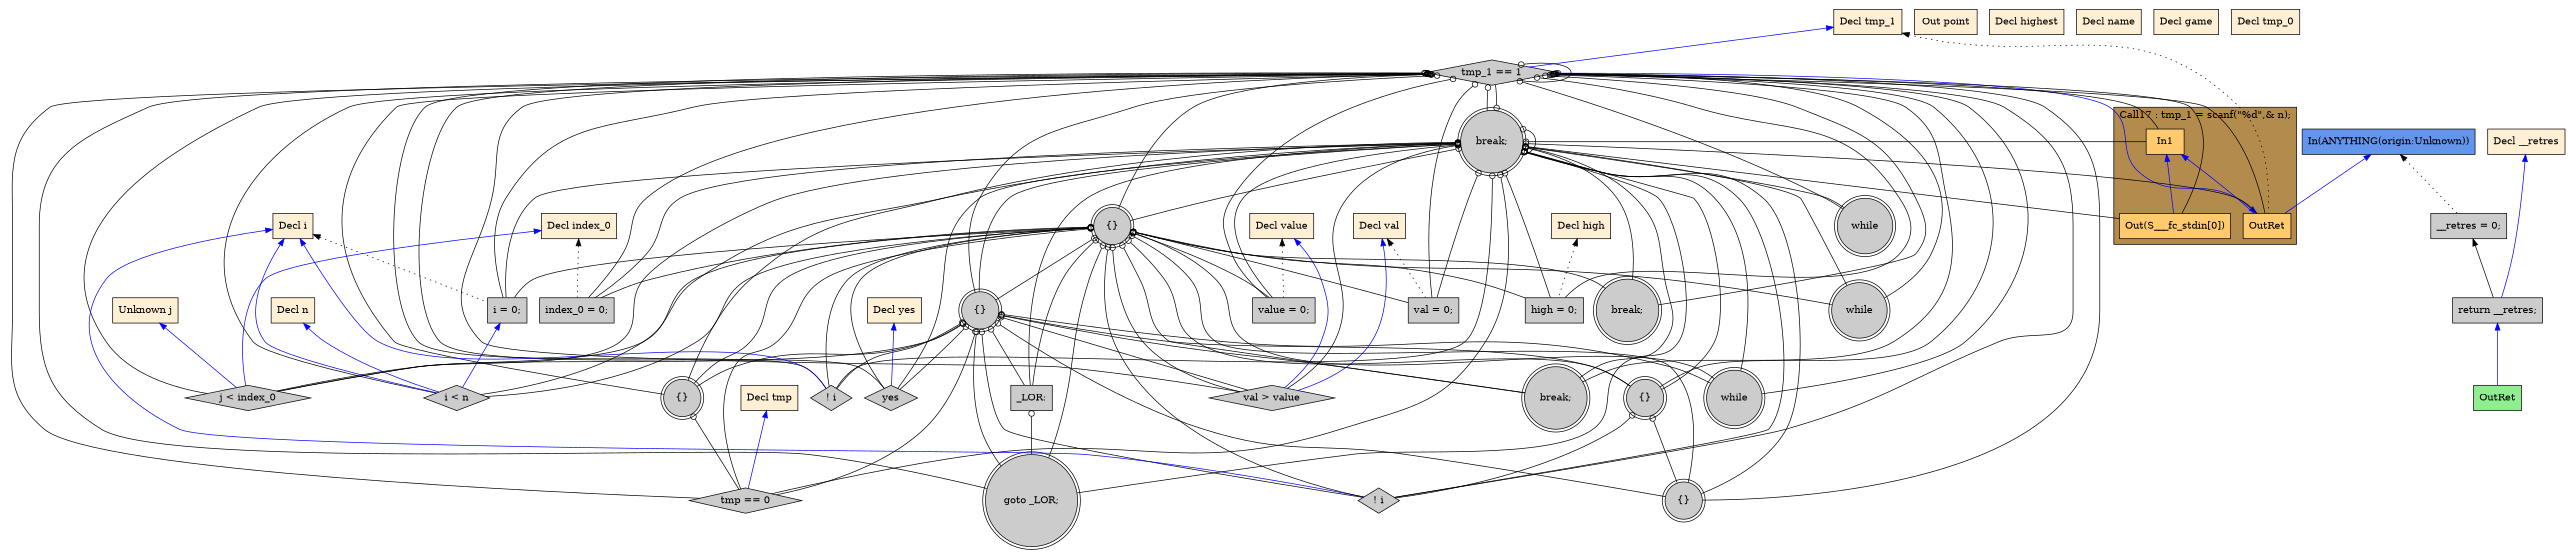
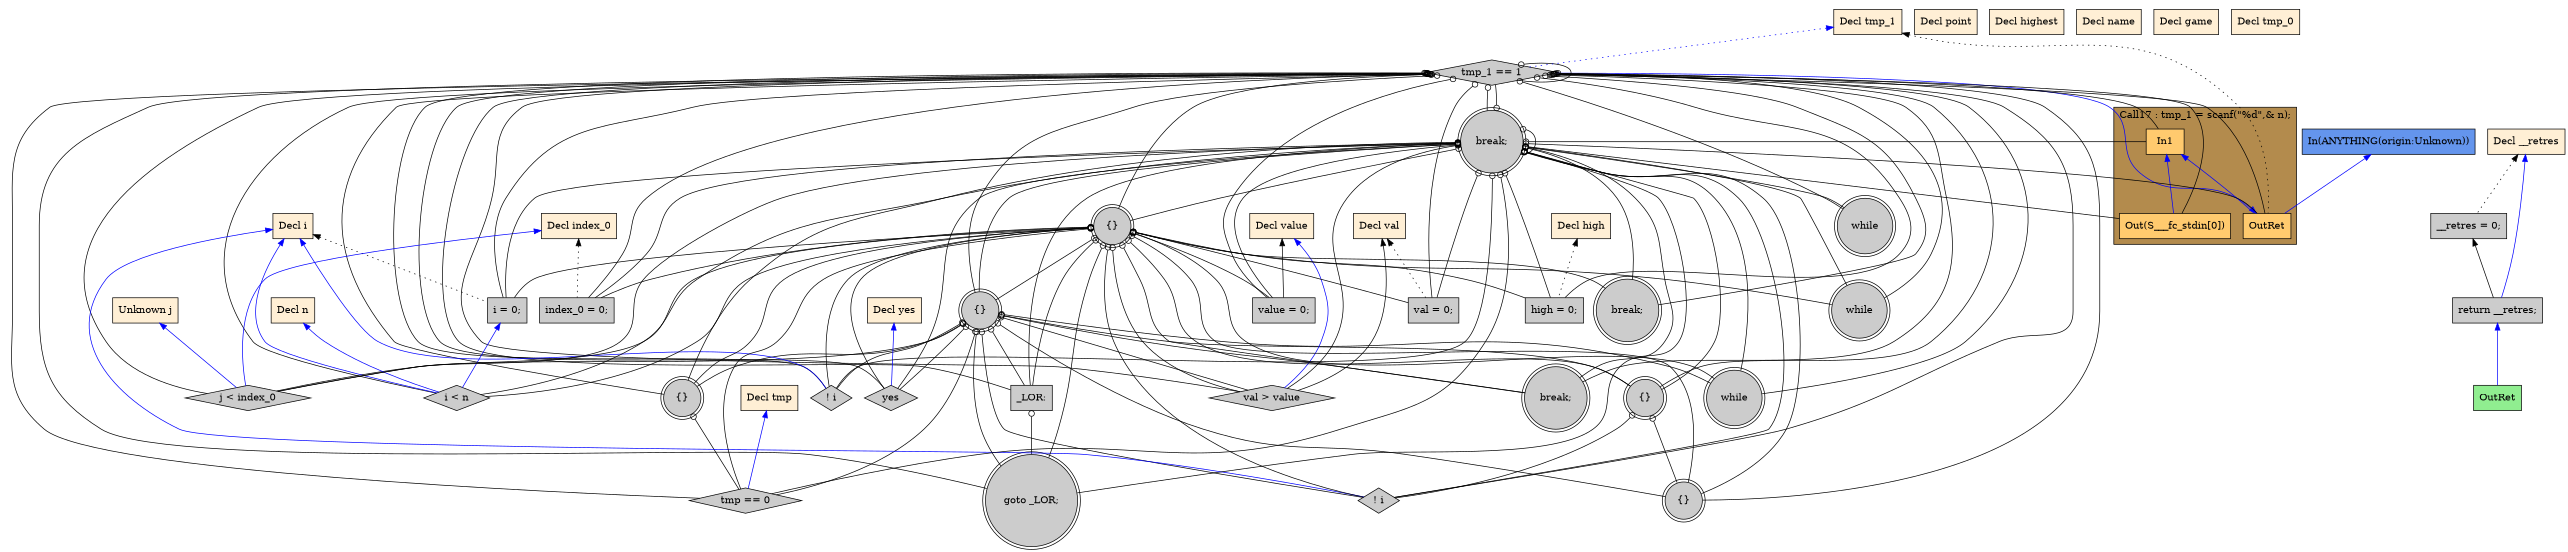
node "Out point": label "Out point" -> "Decl point"
edge "tmp_1 == 1" -> "Decl tmp_1": style solid -> dotted
edge "_LOR:" -> "tmp_1 == 1": added
edge "__retres = 0;" -> "In(ANYTHING(origin:Unknown))": now "__retres = 0;" -> "Decl __retres"
edge "value = 0;" -> "Decl value": style dotted -> solid
edge "val > value" -> "Decl val": color #0000ff -> #000000
